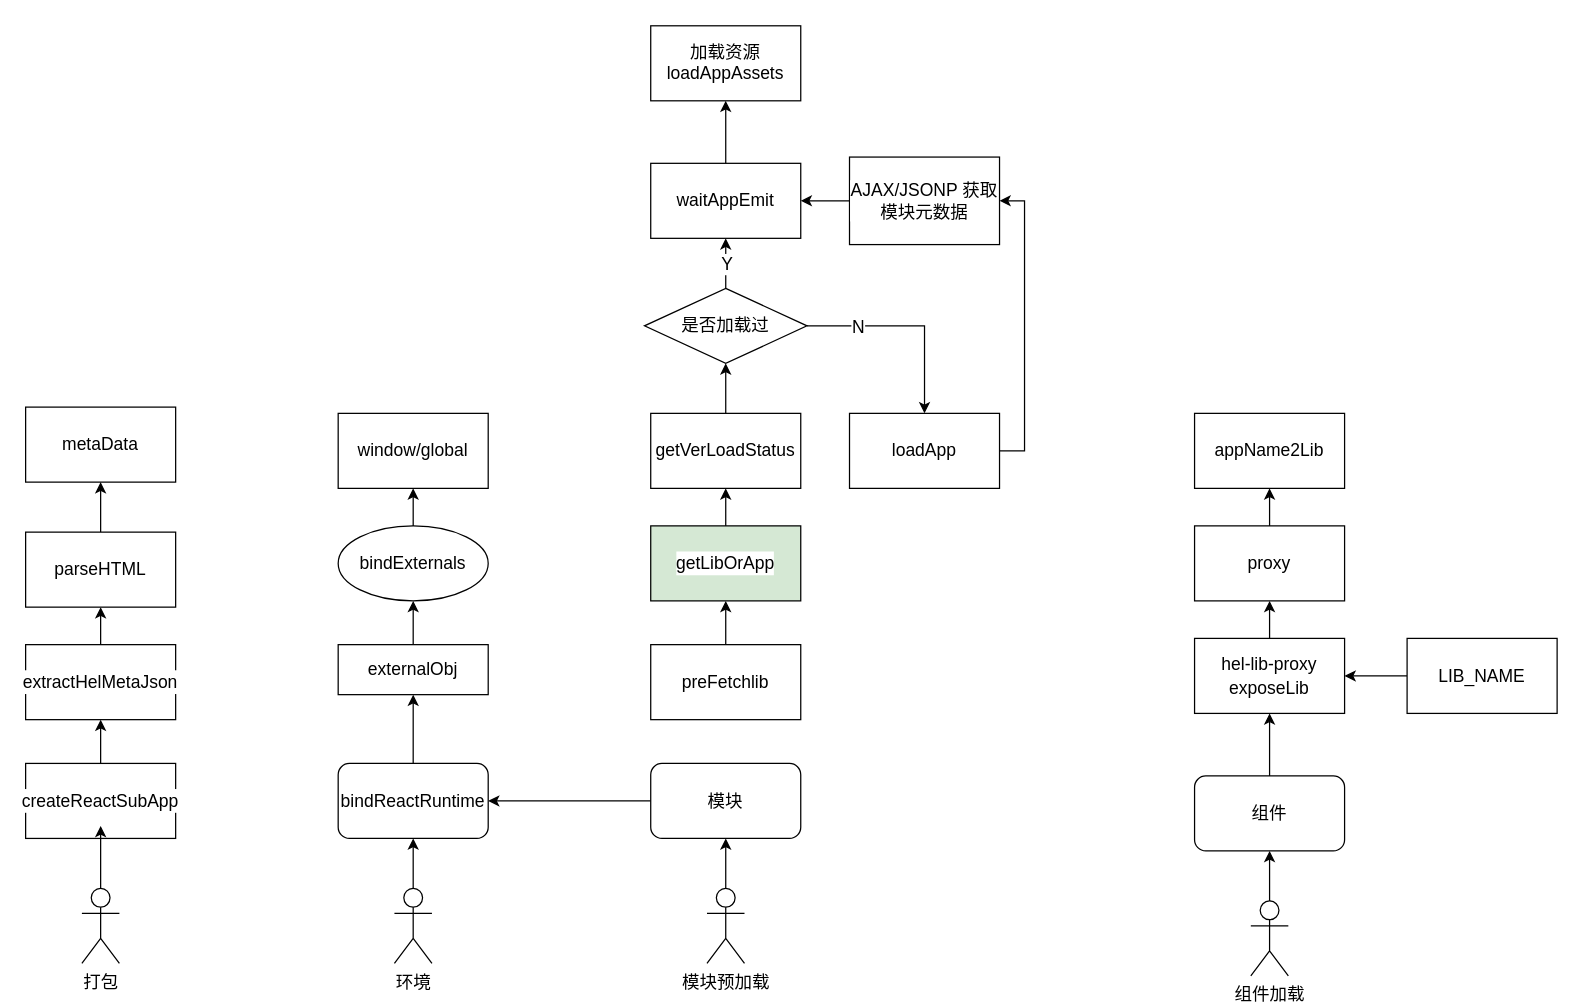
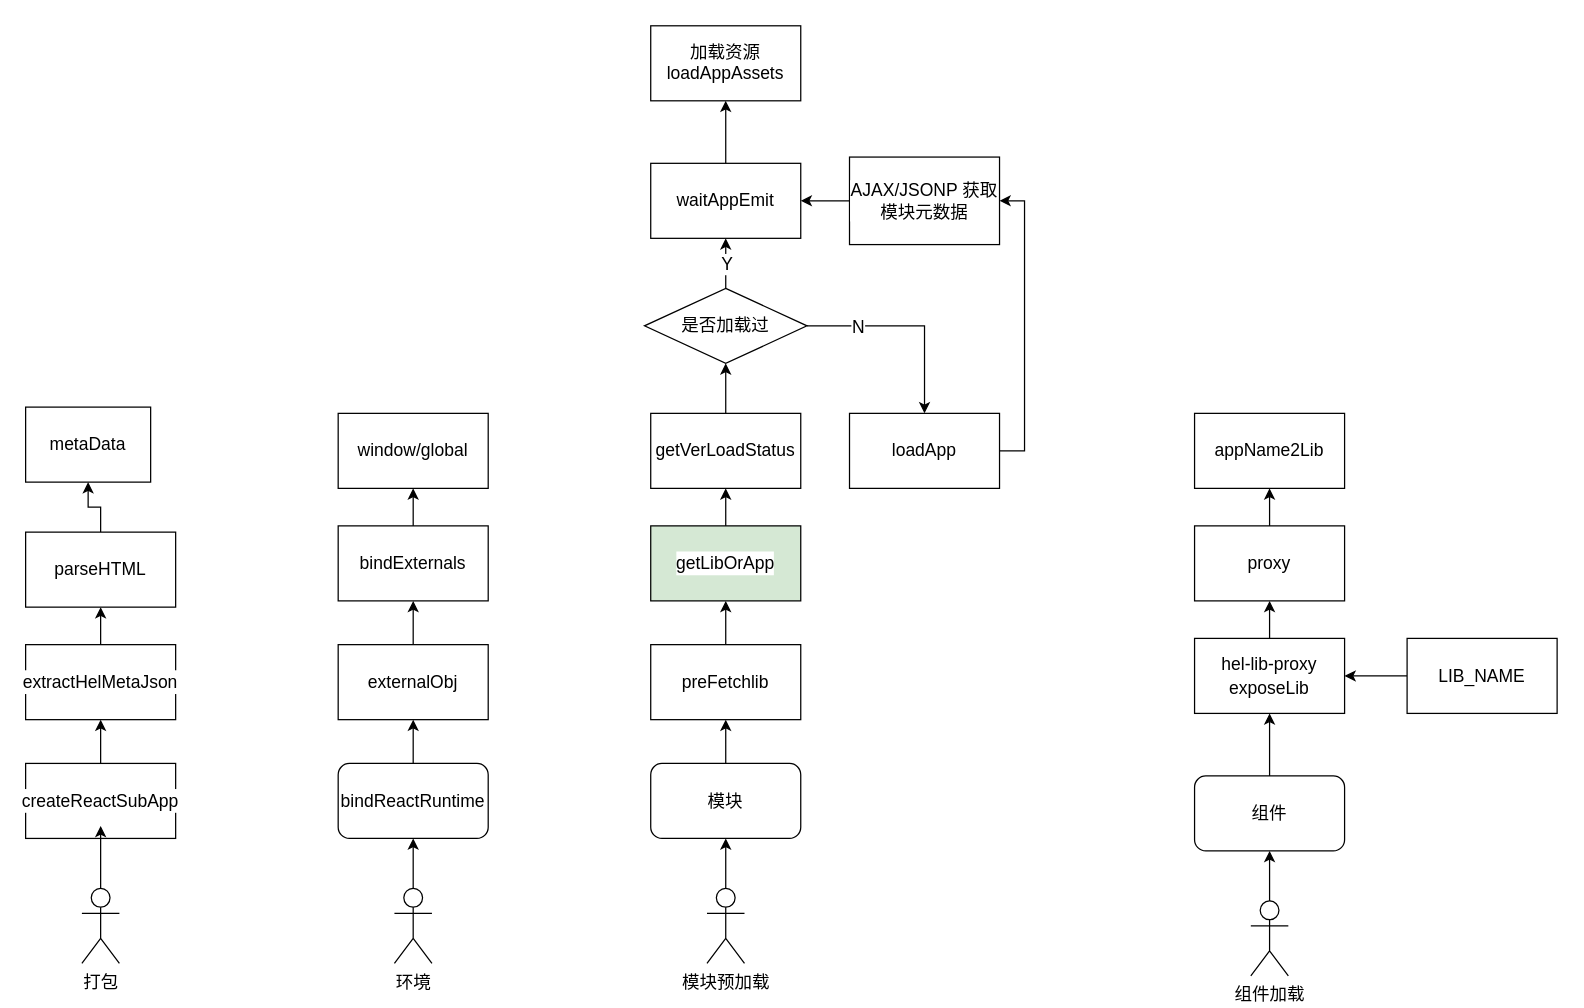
node "metaData": size 150x75 -> 125x75
node "bindExternals": shape ellipse -> rectangle
node "externalObj": size 150x50 -> 150x75
edge "模块" -> "bindReactRuntime": now "模块" -> "preFetchlib"
